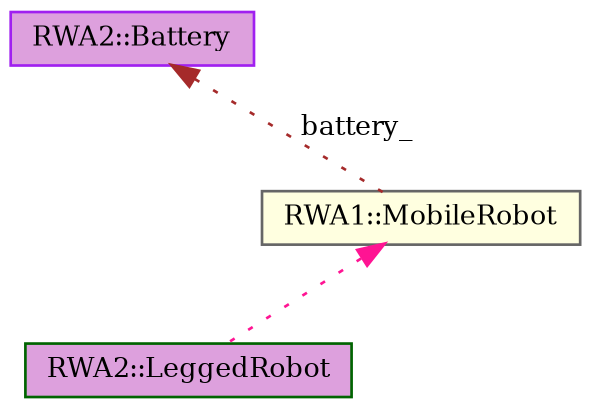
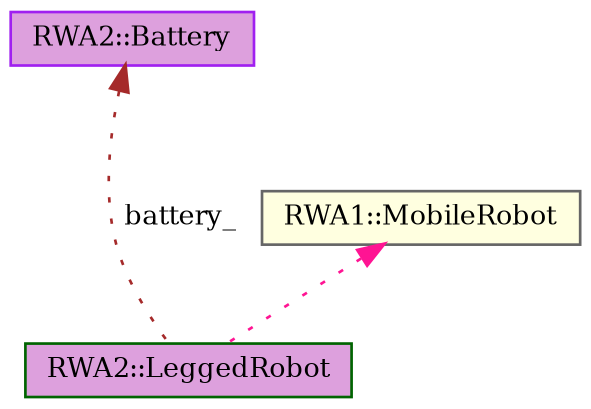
edge "RWA1::MobileRobot" -> "RWA2::Battery": now "RWA2::LeggedRobot" -> "RWA2::Battery"
